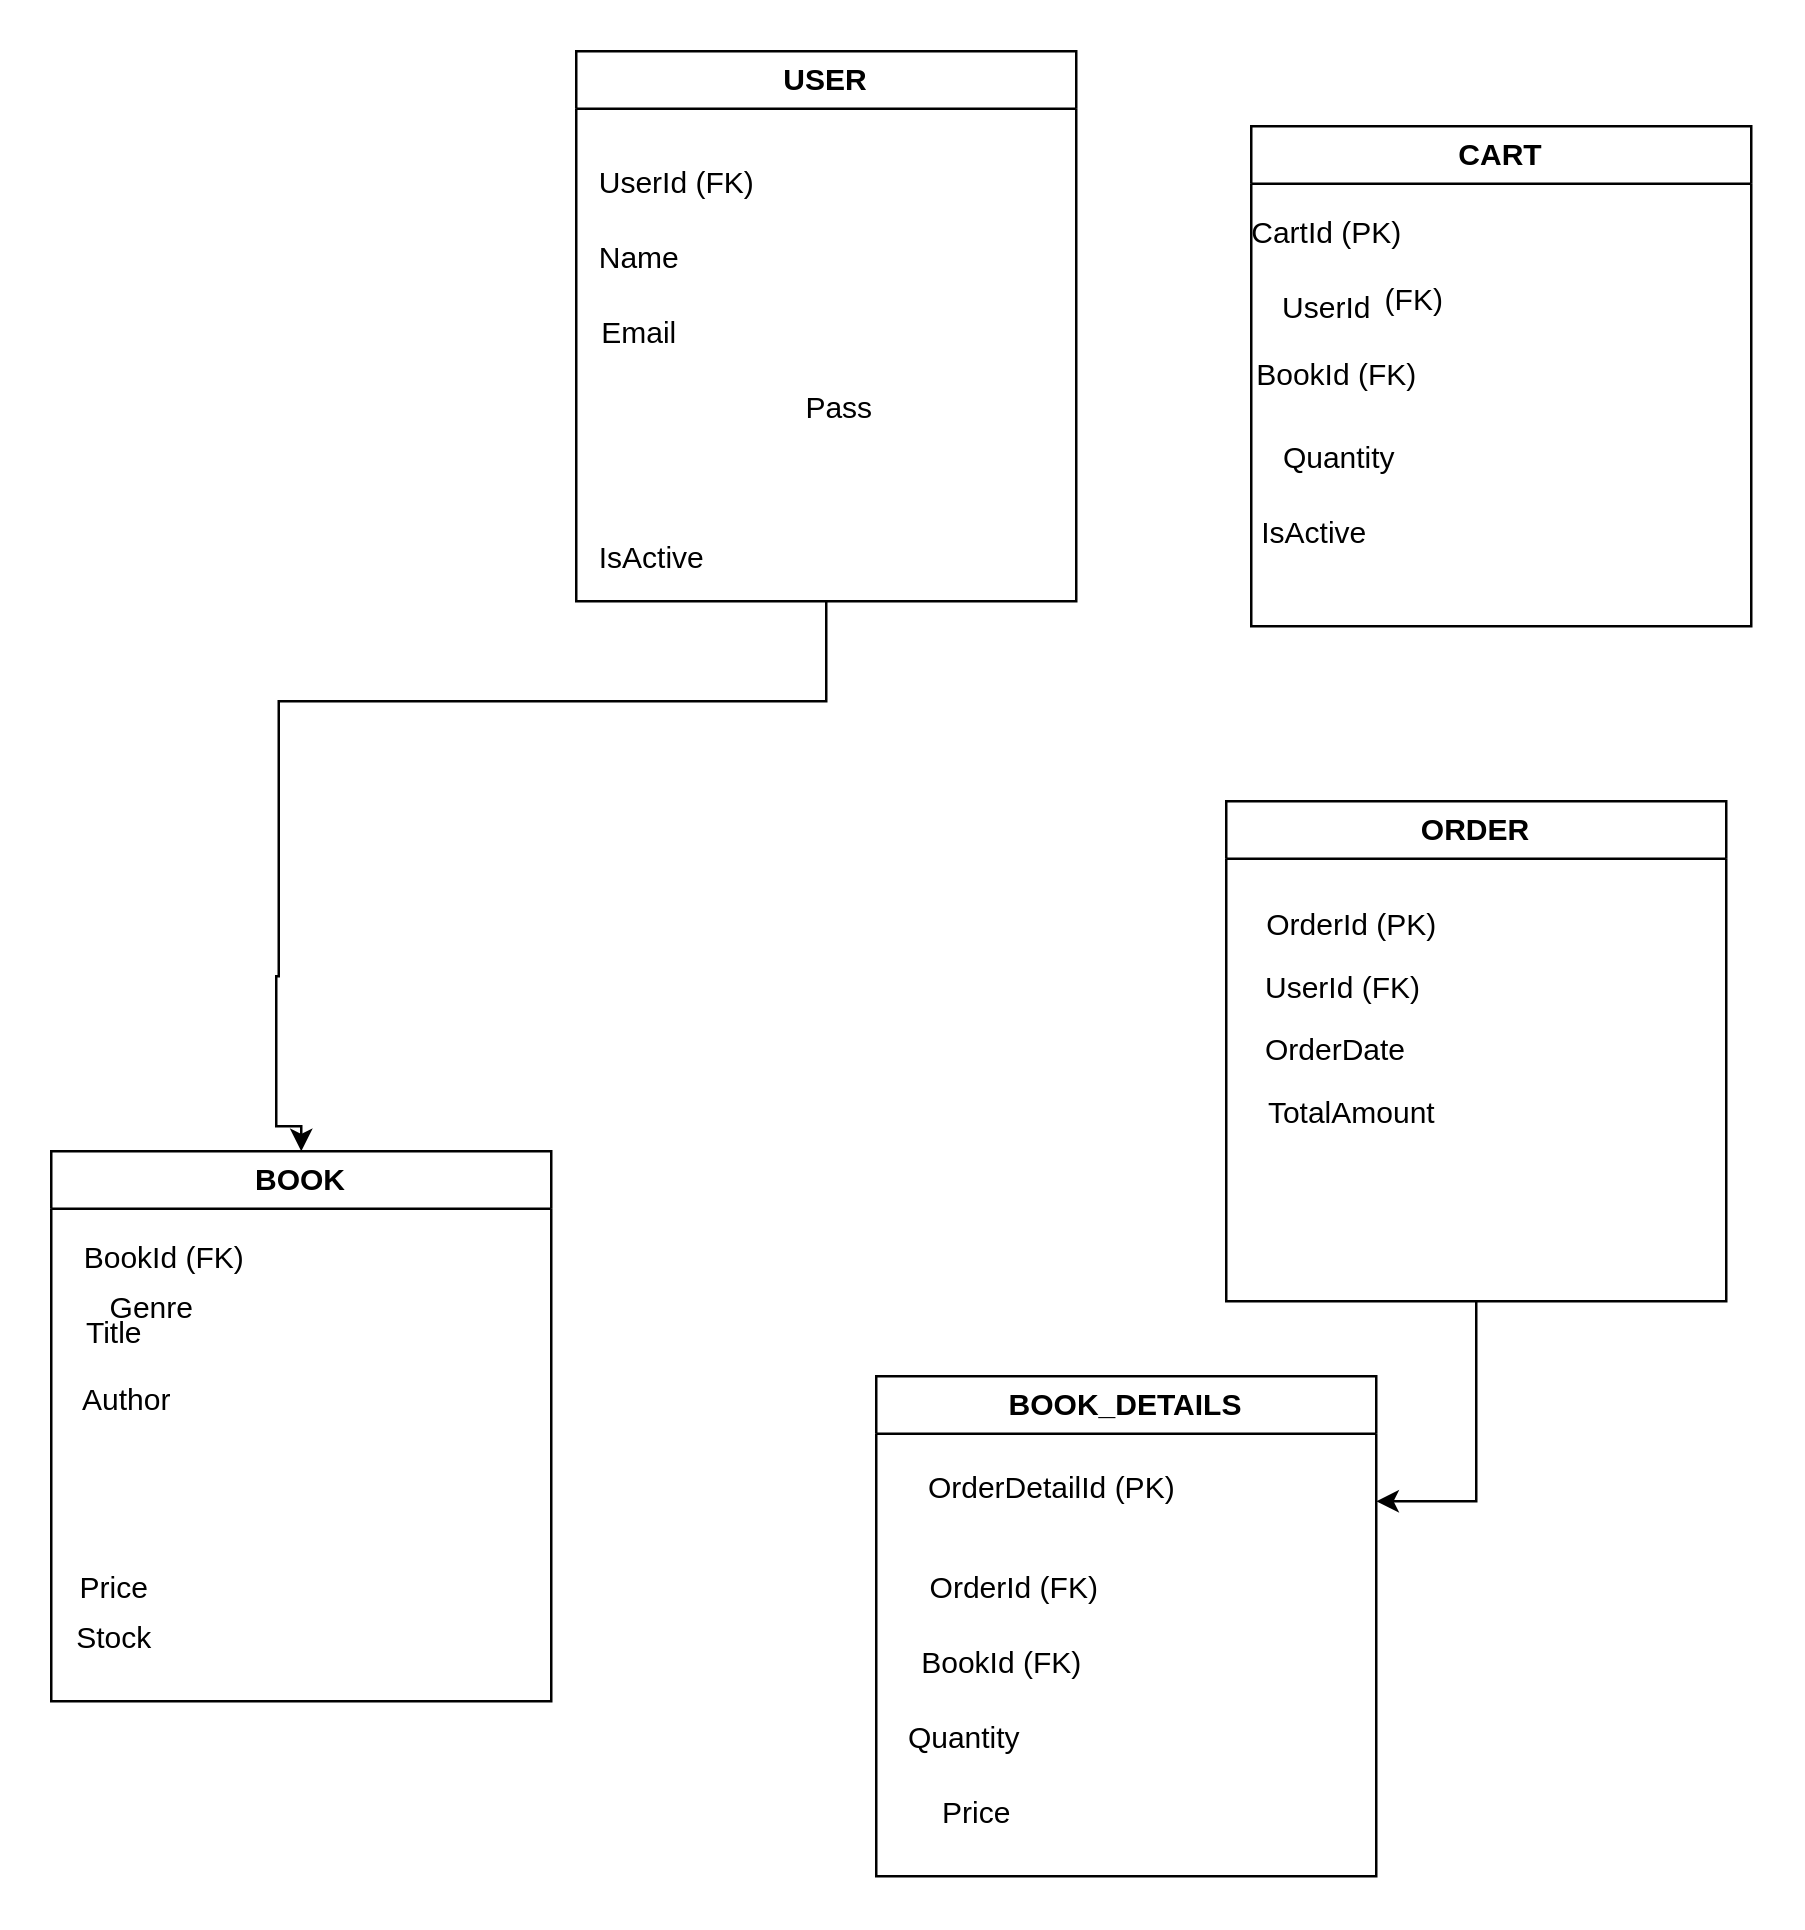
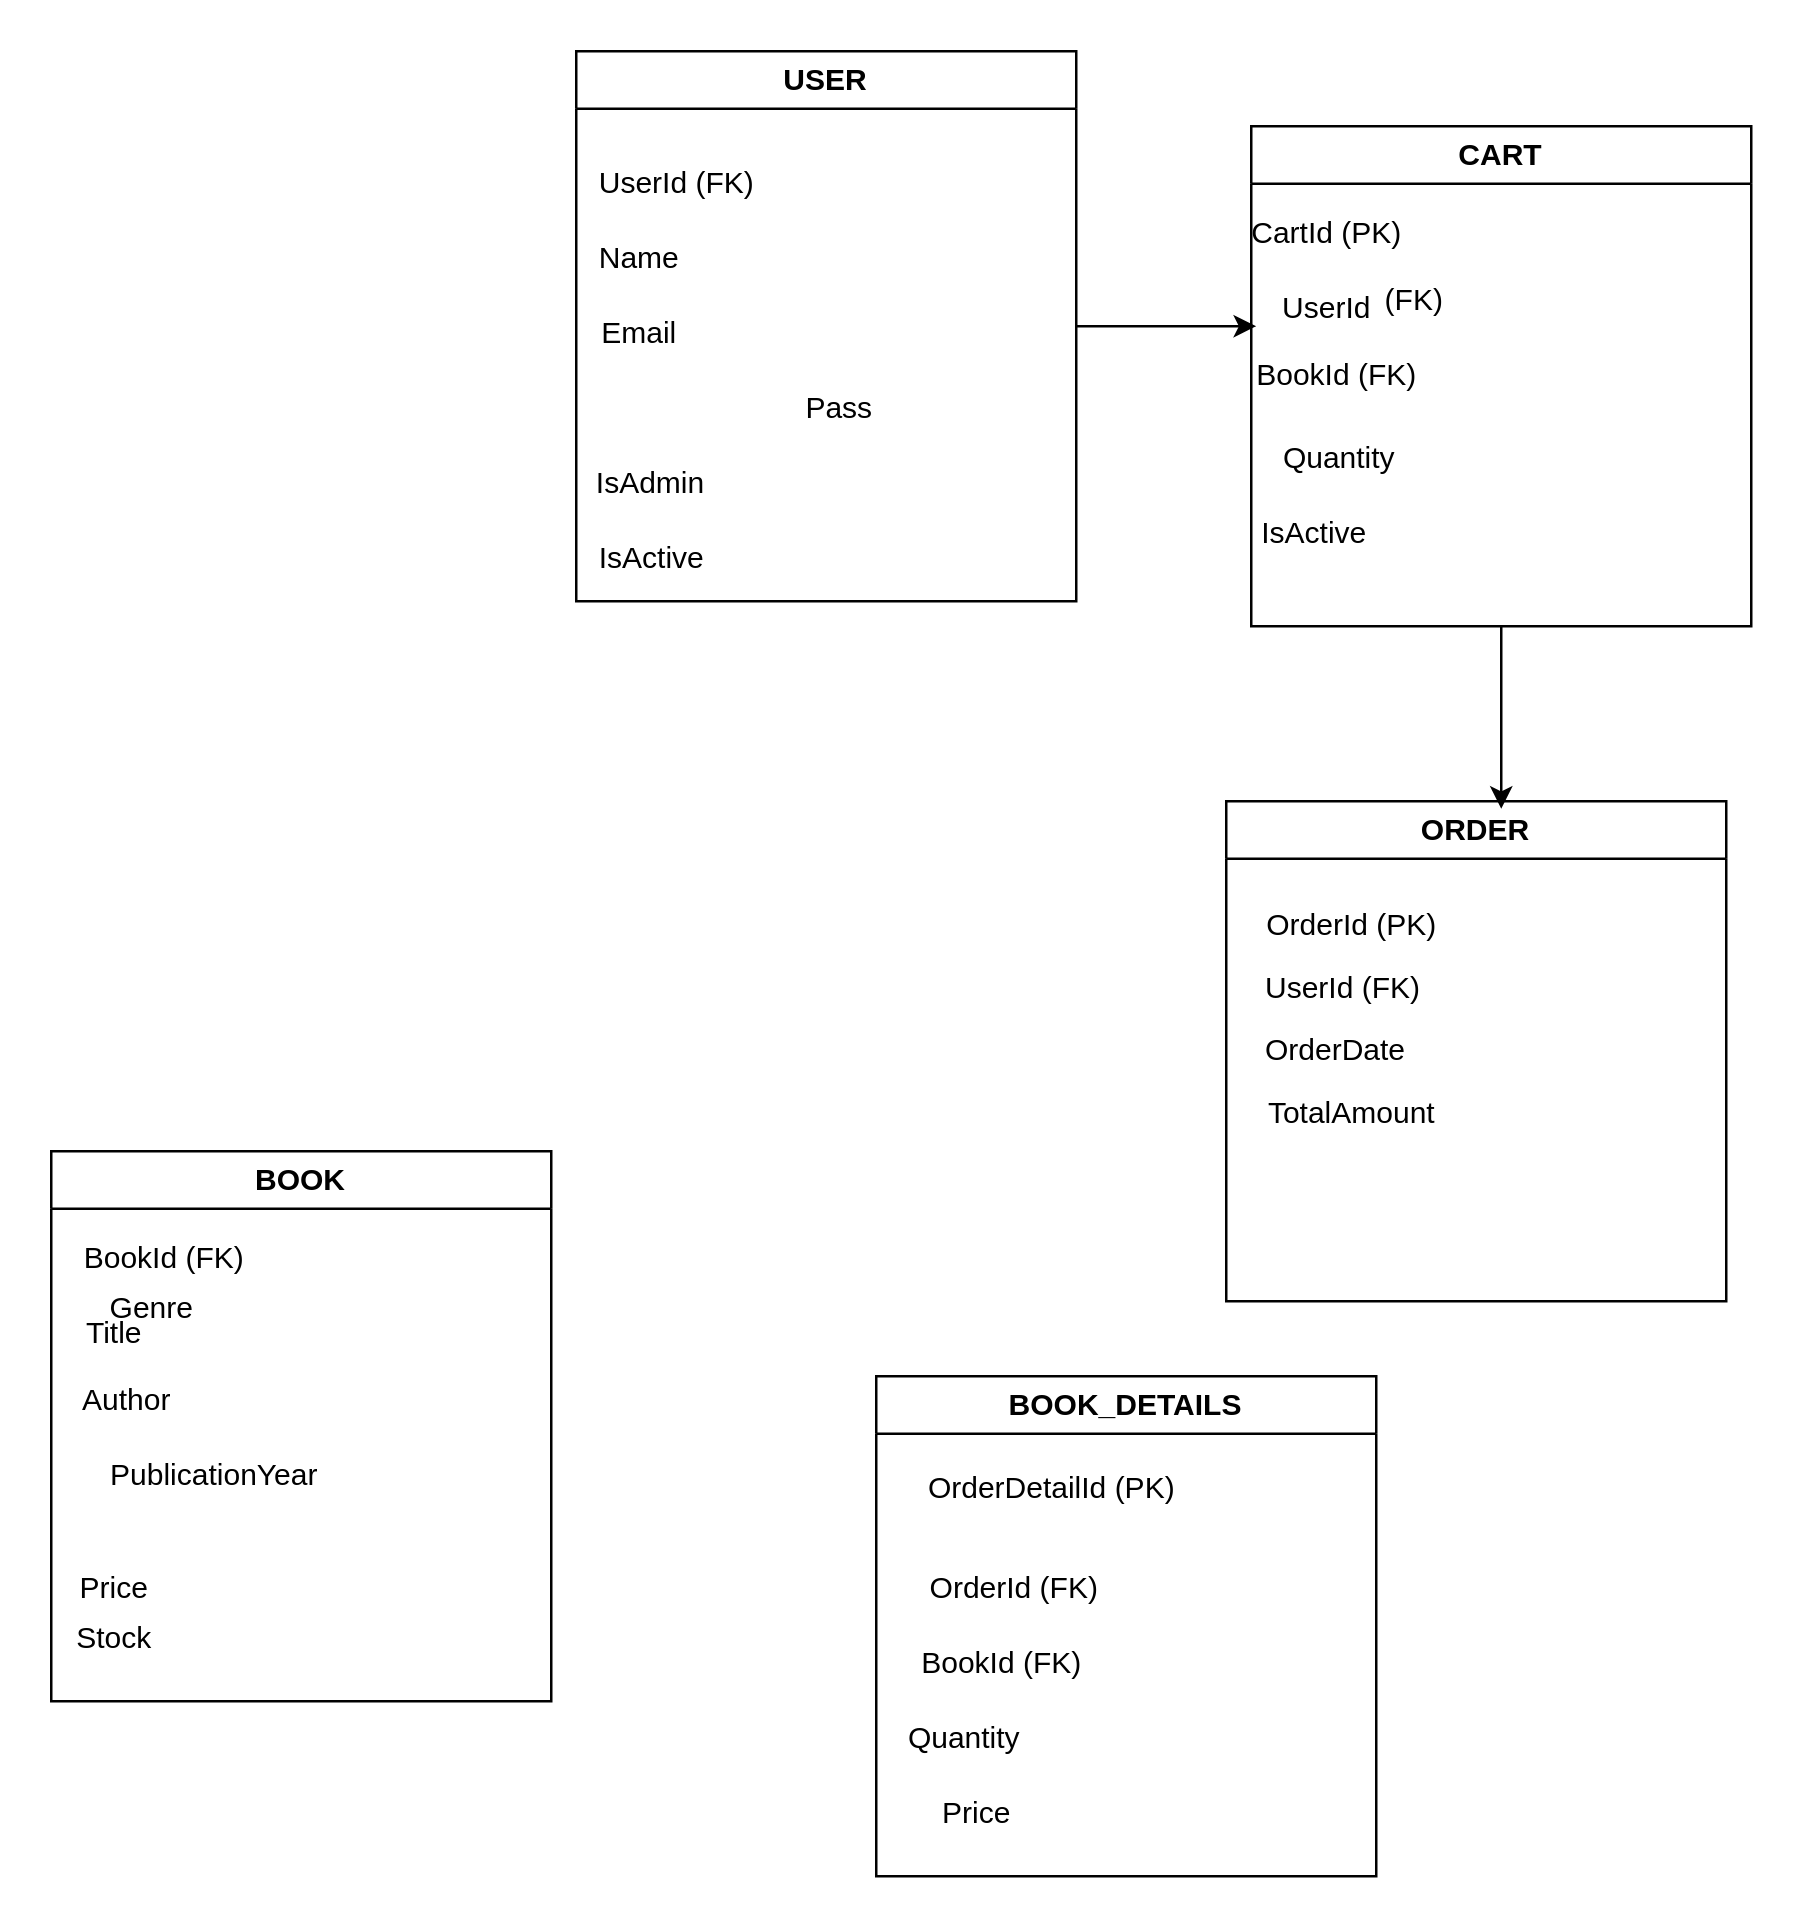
edge "USER" -> "UserId": added
node "IsAdmin": added
edge "USER" -> "BOOK": removed
edge "CART" -> "ORDER": added
edge "ORDER" -> "BOOK_DETAILS": removed
node "PublicationYear": added
